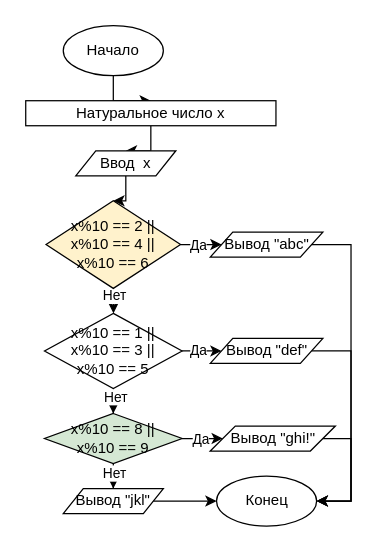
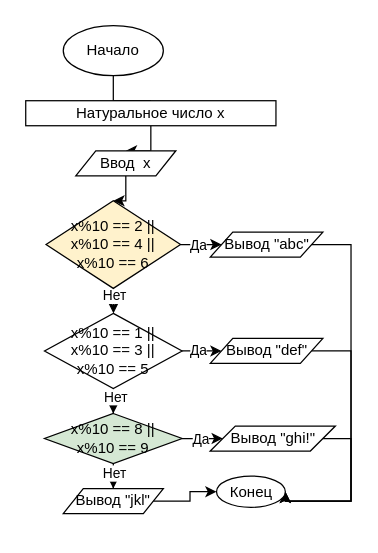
edge "Начало" -> "Натуральное число x": arrowhead classic -> none
node "Конец": size 100x50 -> 69x31
